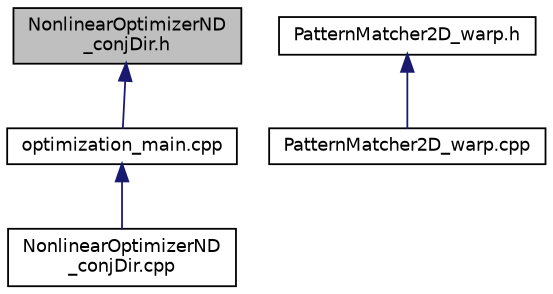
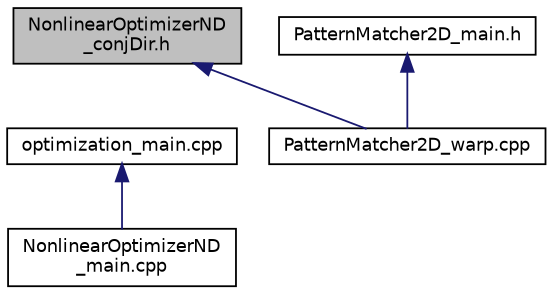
node "PatternMatcher2D_warp.h": label "PatternMatcher2D_warp.h" -> "PatternMatcher2D_main.h"
edge "optimization_main.cpp" -> "NonlinearOptimizerND _conjDir.h": now "PatternMatcher2D_warp.cpp" -> "NonlinearOptimizerND _conjDir.h"
node "NonlinearOptimizerND _conjDir.cpp": label "NonlinearOptimizerND _conjDir.cpp" -> "NonlinearOptimizerND _main.cpp"
